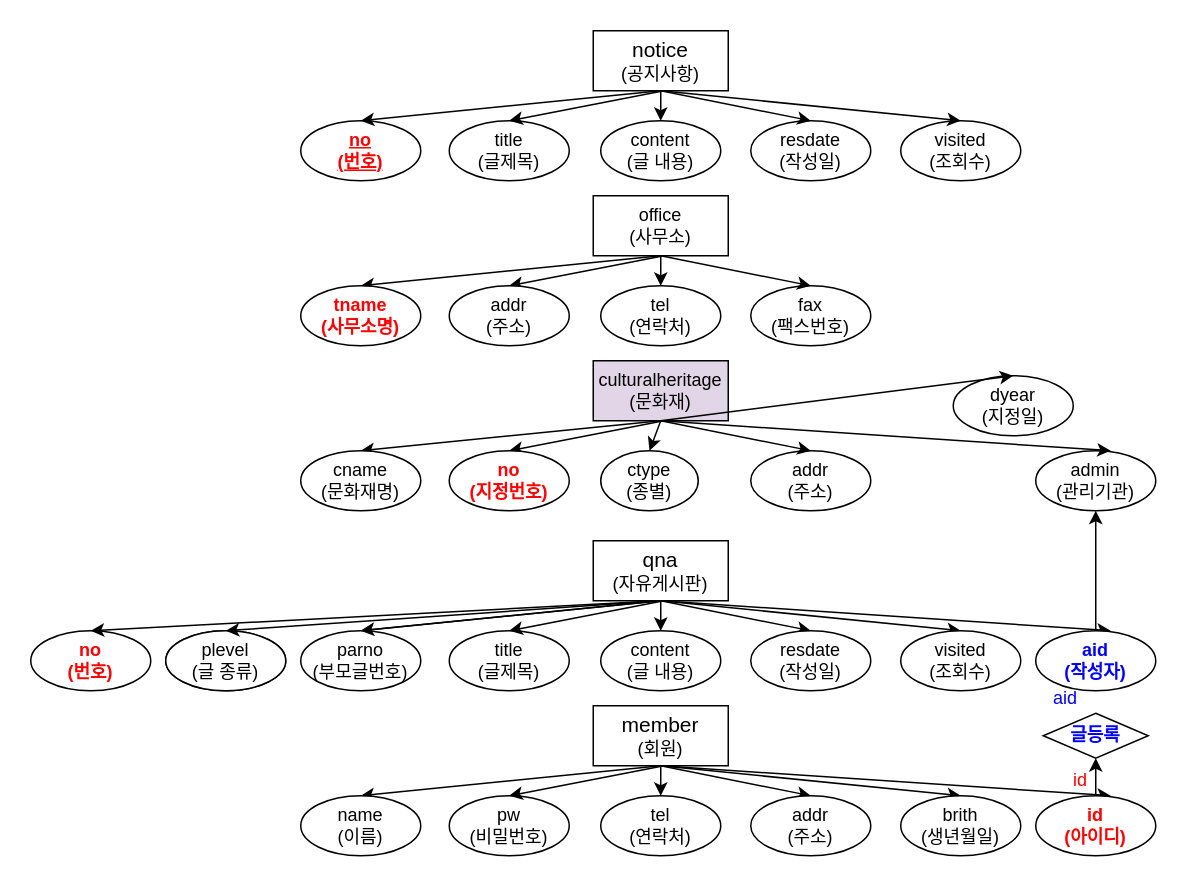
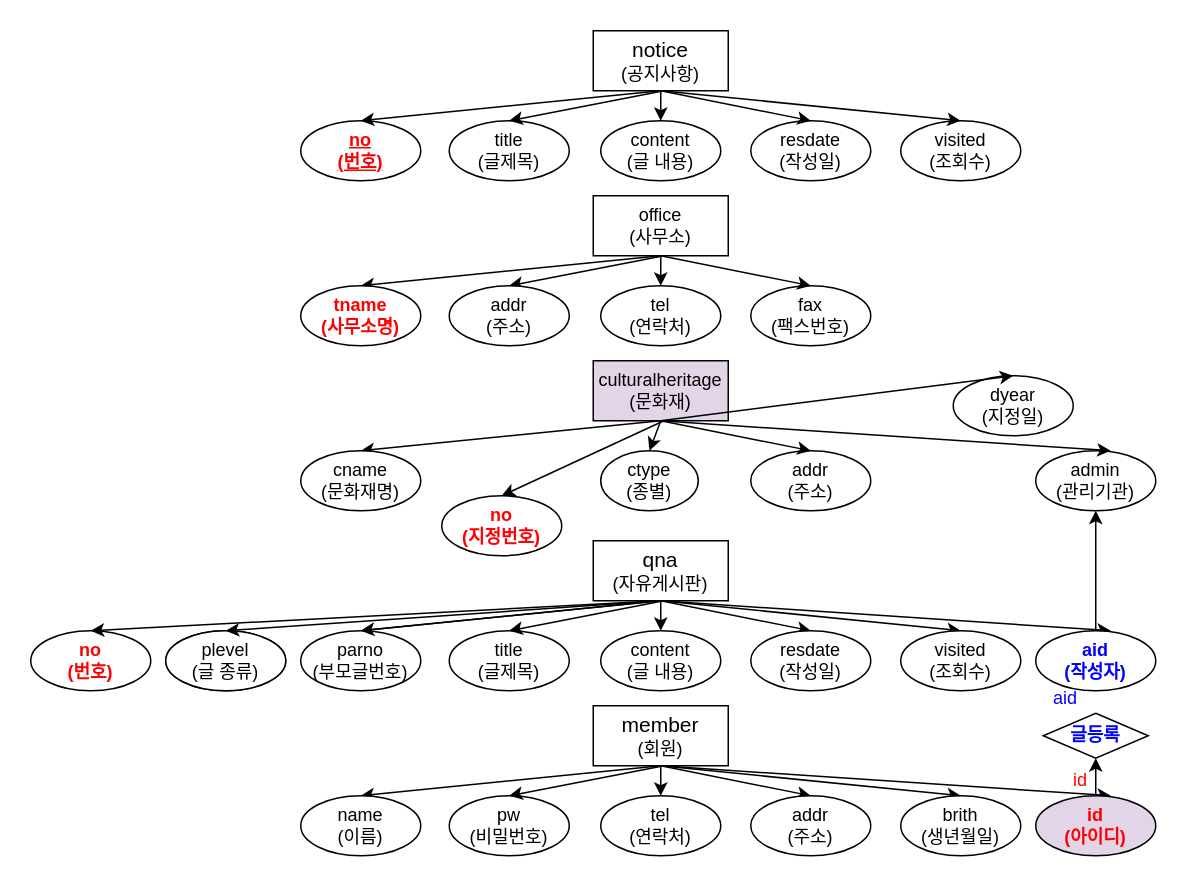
node "no (지정번호)": moved (509, 481) -> (502, 526)
node "id (아이디)": fillcolor #ffffff -> #e1d5e7
